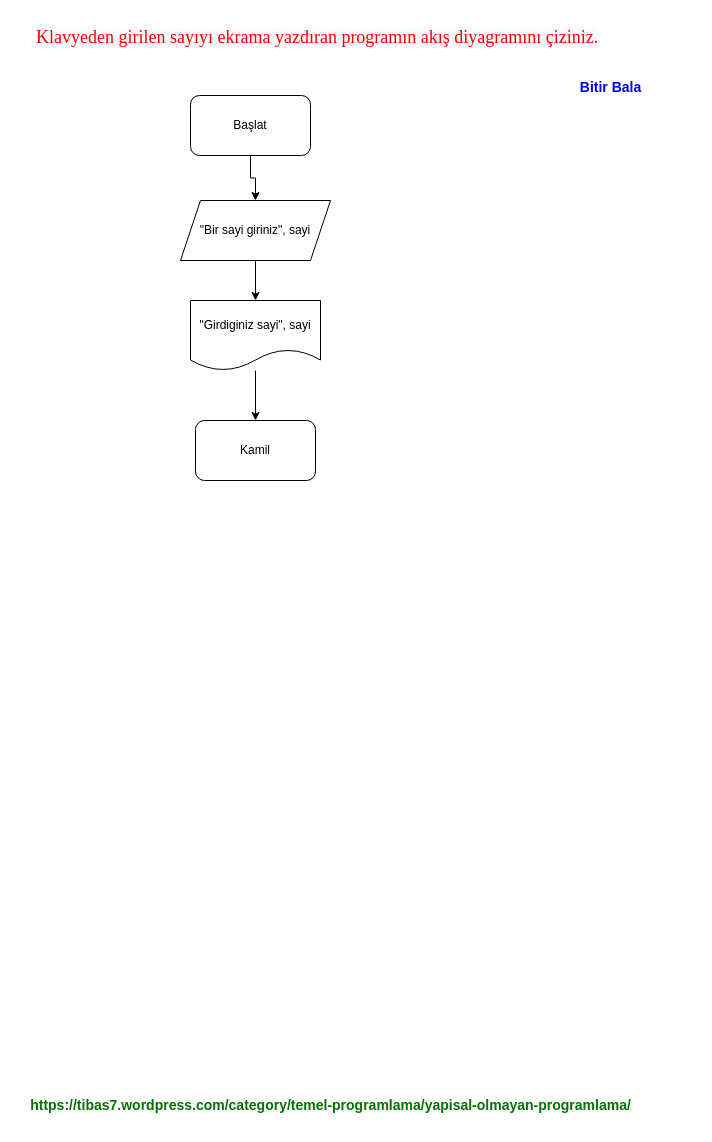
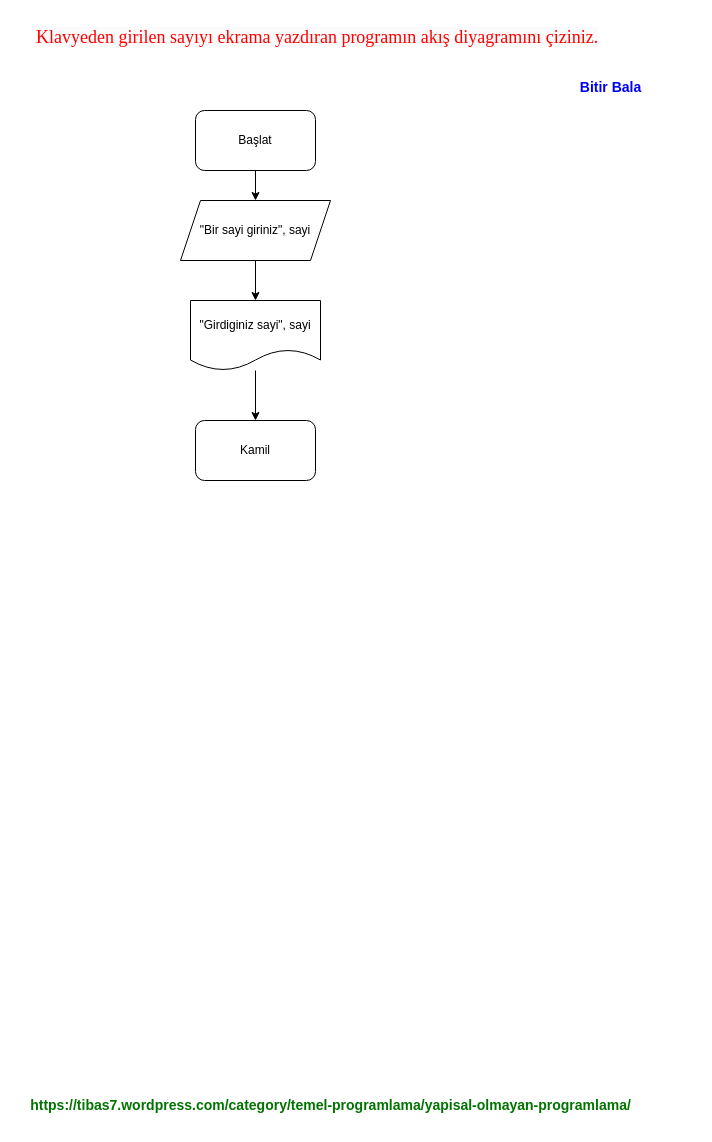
node "Başlat": moved (251, 126) -> (256, 141)
